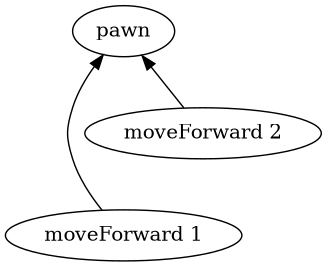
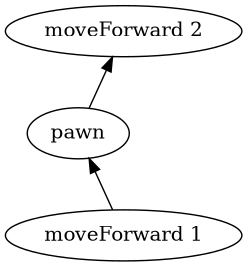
edge "moveForward 2" -> "pawn": reversed
